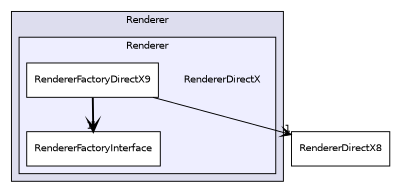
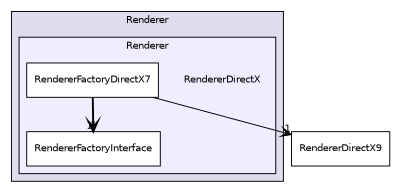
node "RendererFactoryDirectX9": label "RendererFactoryDirectX9" -> "RendererFactoryDirectX7"
node "RendererDirectX8": label "RendererDirectX8" -> "RendererDirectX9"
